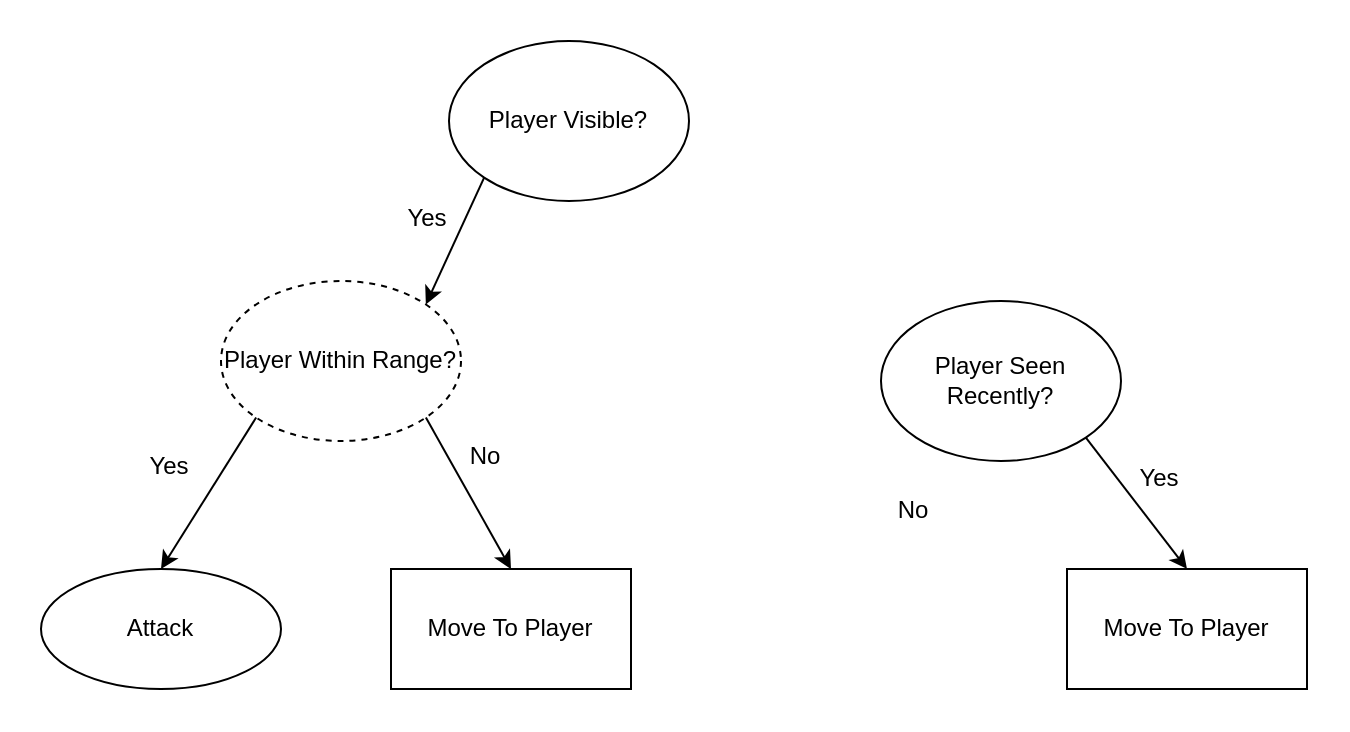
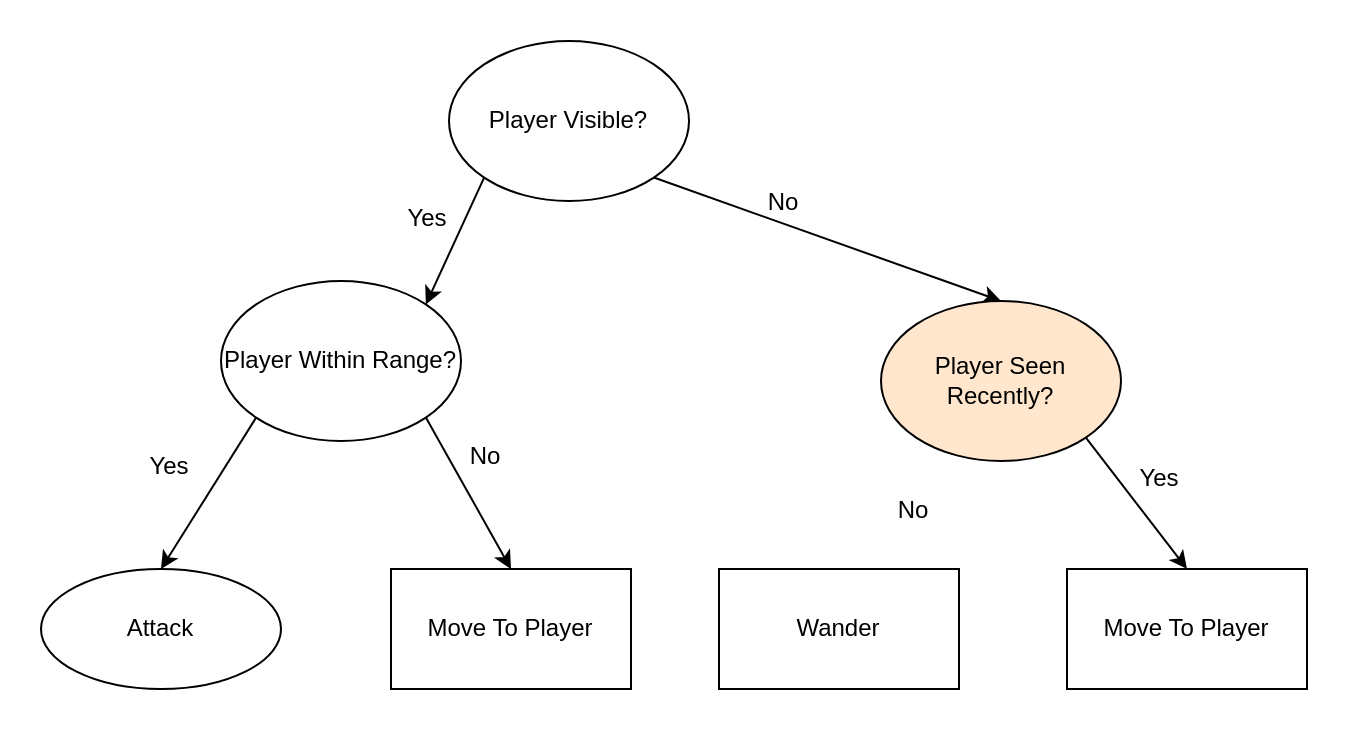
edge "Player Visible?" -> "Player Seen Recently?": added, label "No"
node "Player Within Range?": style dashed -> solid
node "Player Seen Recently?": fillcolor #ffffff -> #ffe6cc
node "Wander": added
